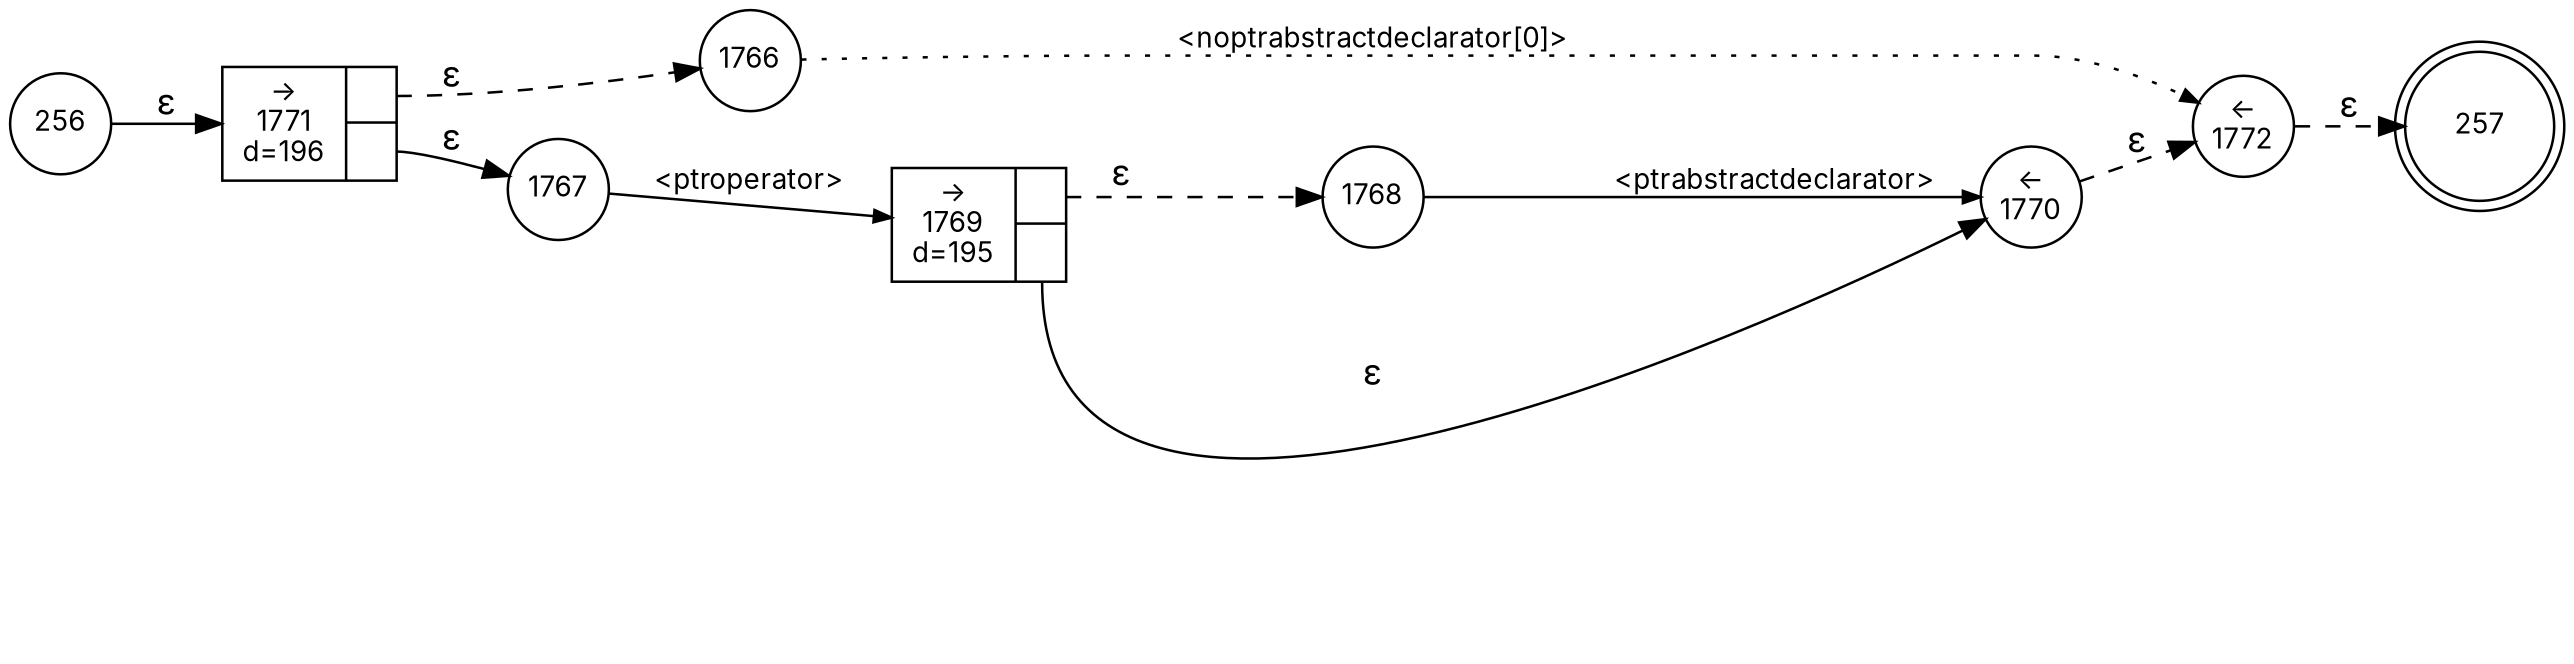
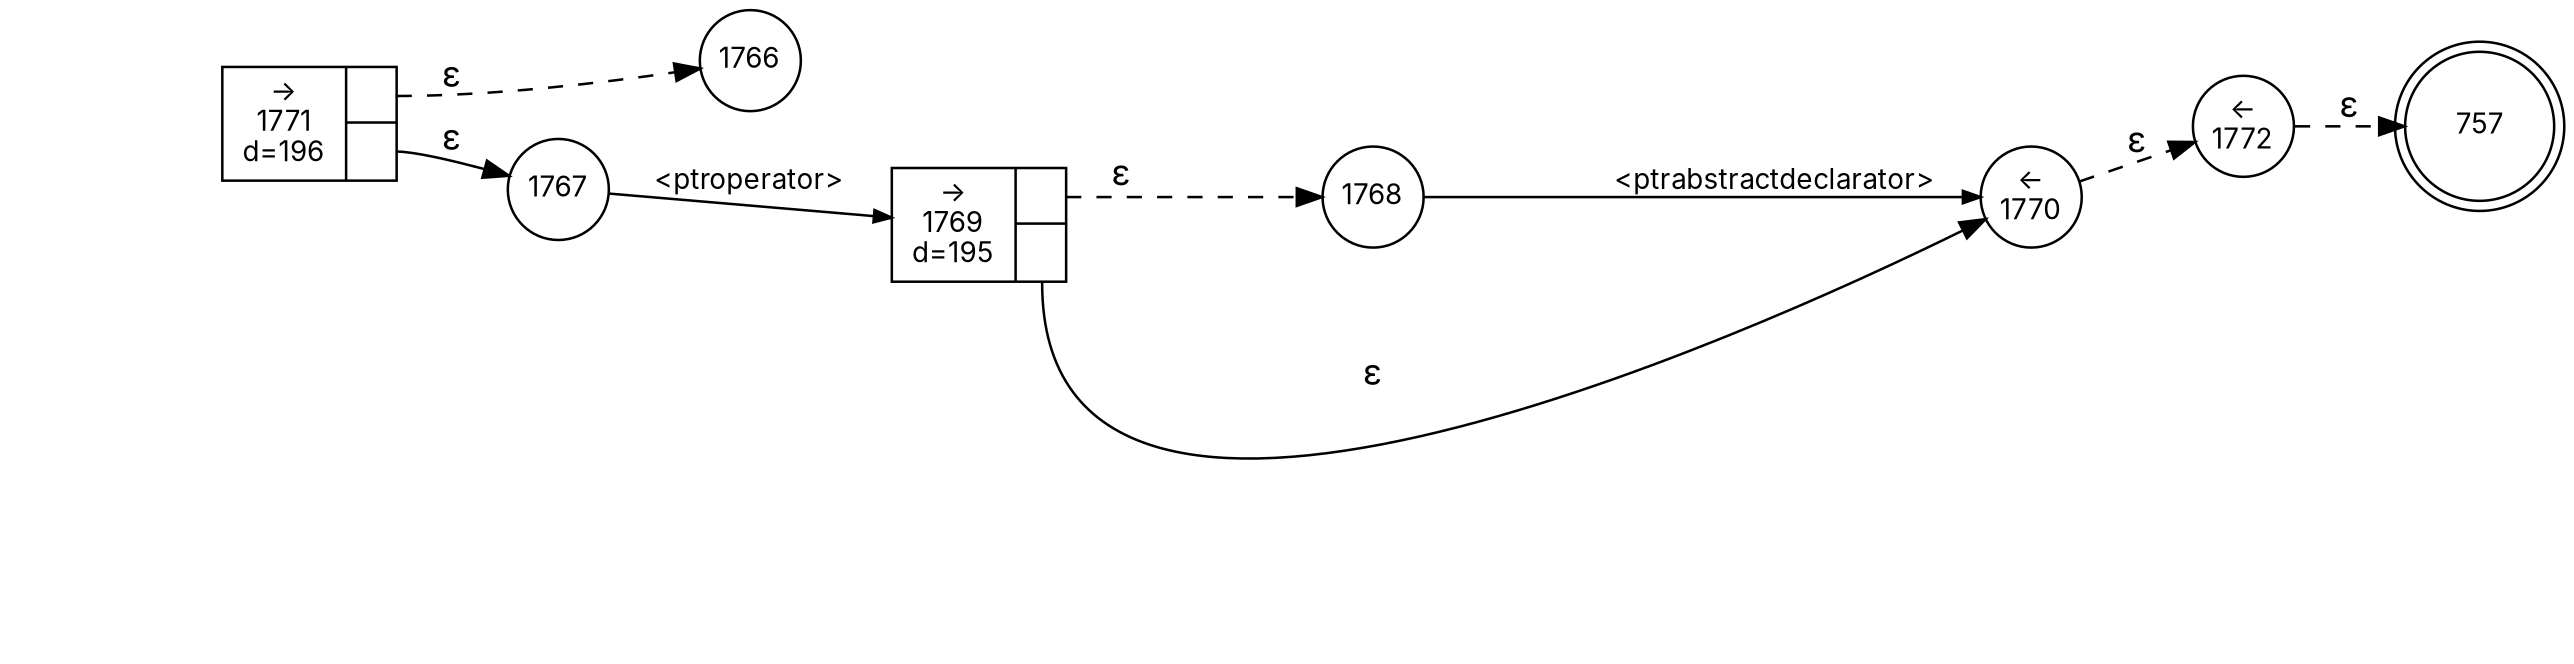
edge "1766" -> "← 1772": removed, label "<noptrabstractdeclarator[0]>"
node "256": removed
node "257": label "257" -> "757"
